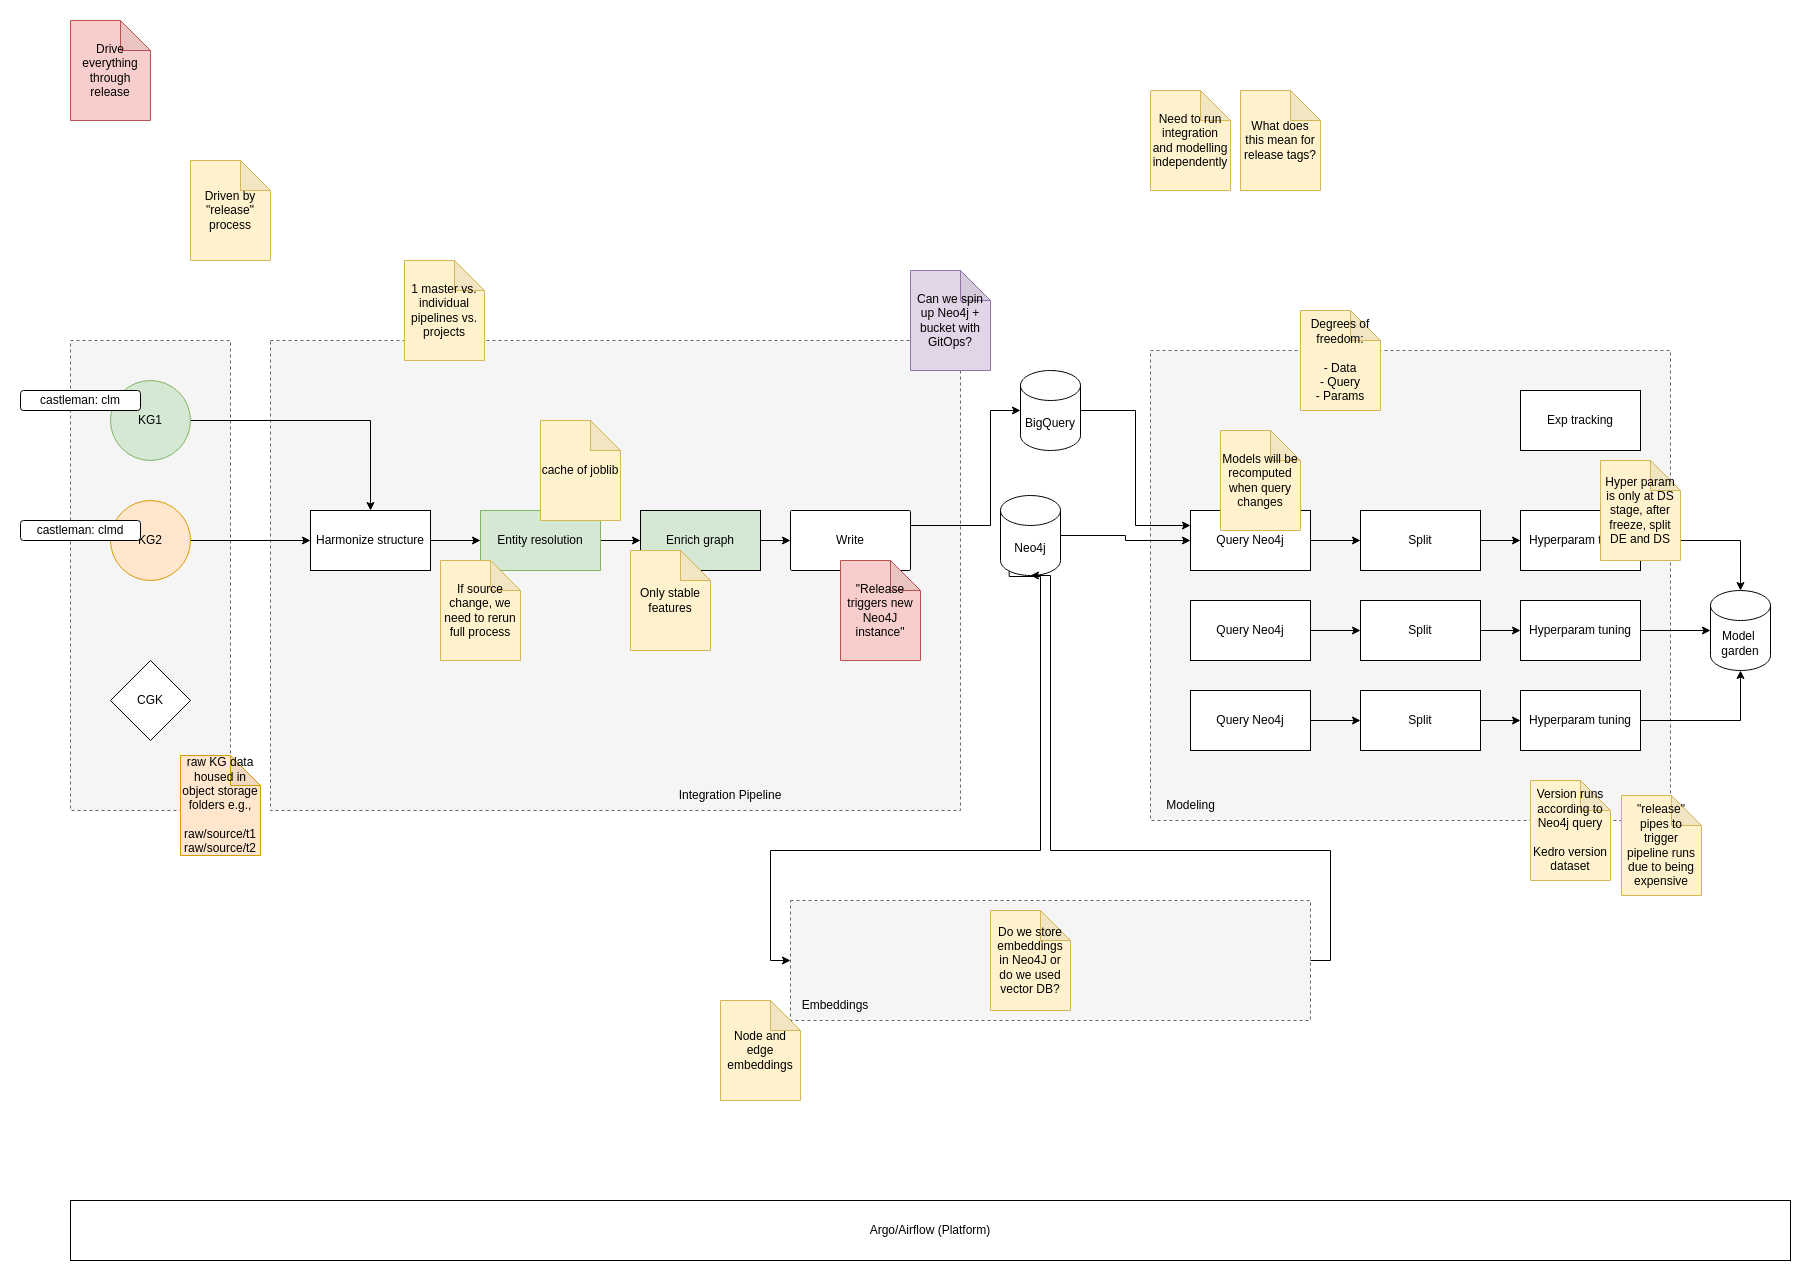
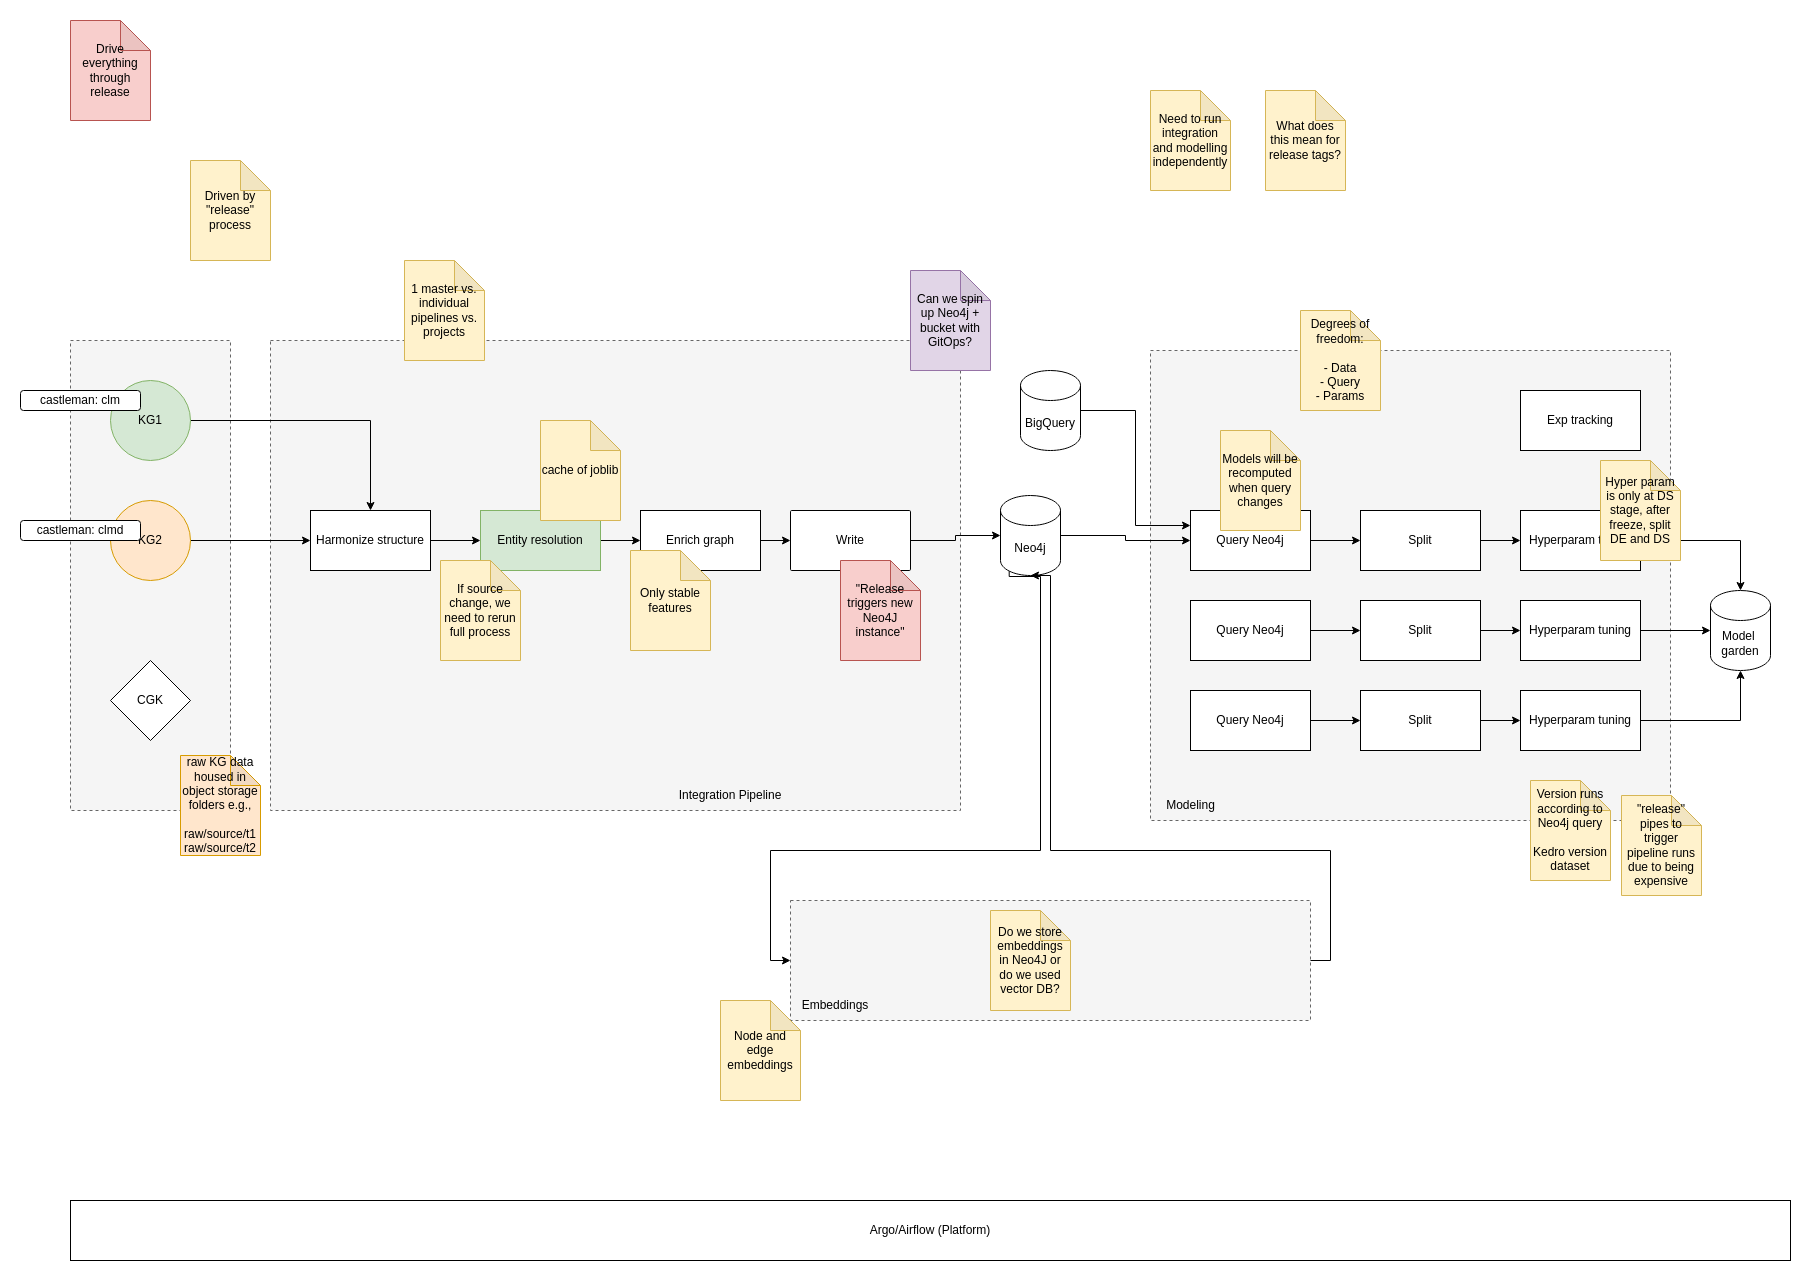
node "What does this mean for release tags?": moved (1281, 141) -> (1306, 141)
edge "Write" -> "BigQuery": removed
node "Enrich graph": fillcolor #d5e8d4 -> #ffffff
edge "Write" -> "Neo4j": added
